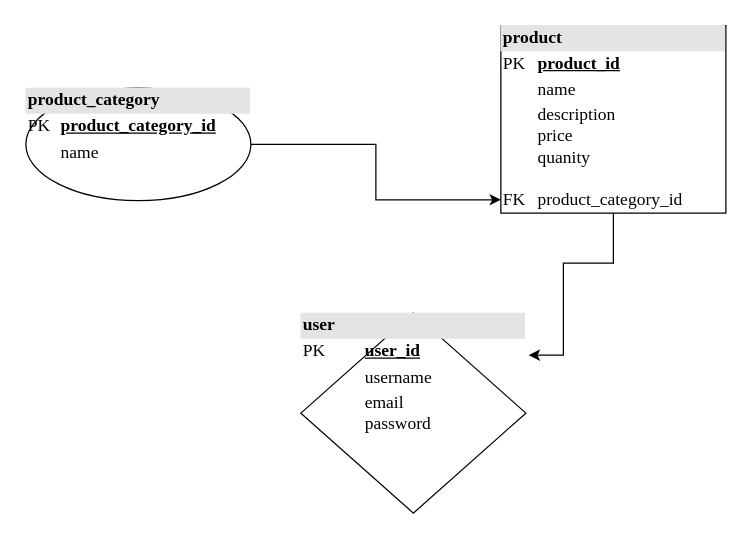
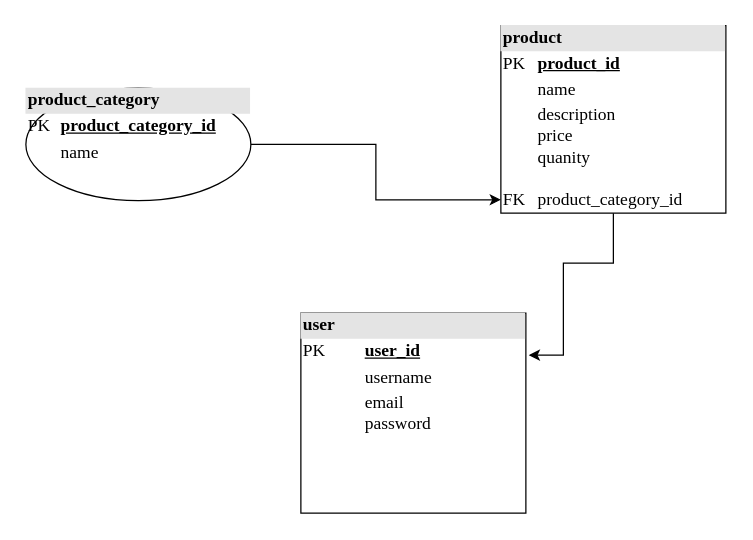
node "user PK user_id username emailpassword": shape diamond -> rectangle
